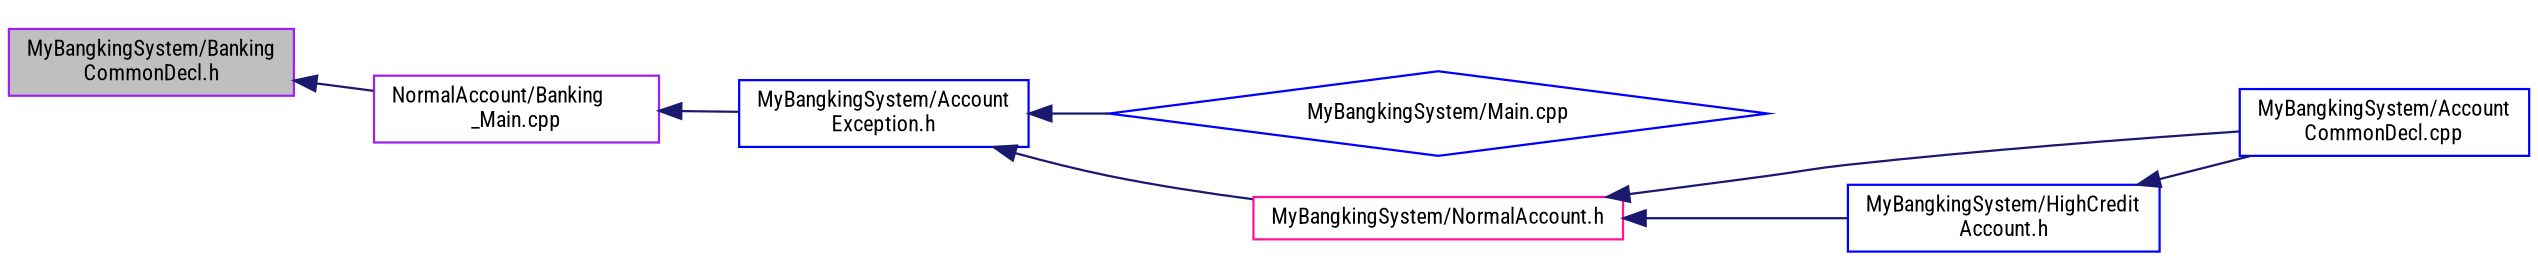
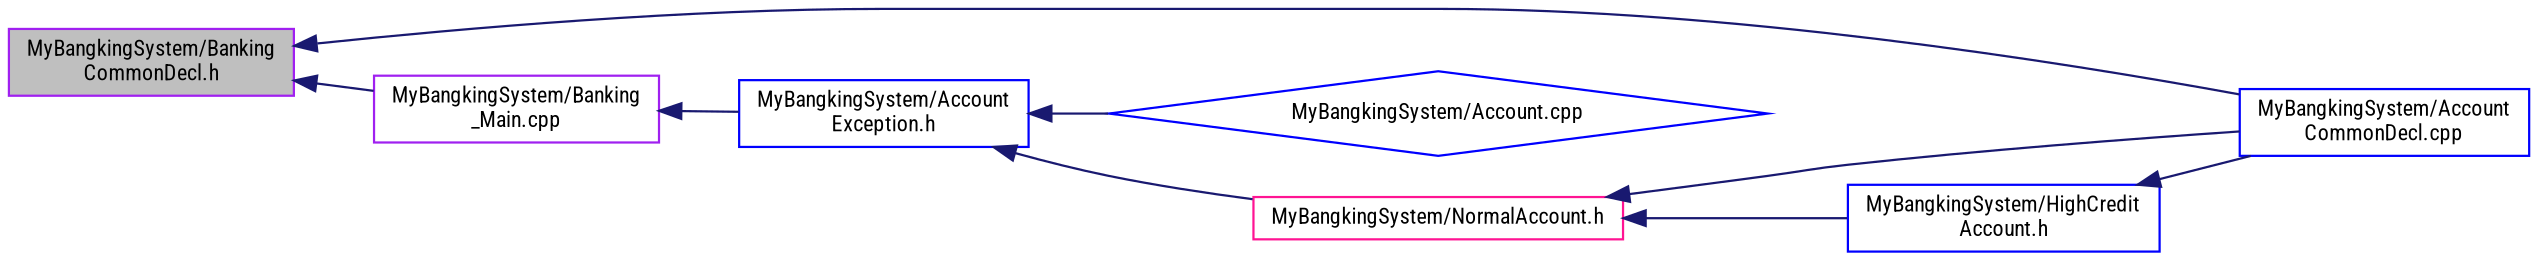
edge "MyBangkingSystem/Account CommonDecl.cpp" -> "MyBangkingSystem/Banking CommonDecl.h": added
node "NormalAccount/Banking _Main.cpp": label "NormalAccount/Banking _Main.cpp" -> "MyBangkingSystem/Banking _Main.cpp"
node "MyBangkingSystem/Main.cpp": label "MyBangkingSystem/Main.cpp" -> "MyBangkingSystem/Account.cpp"
